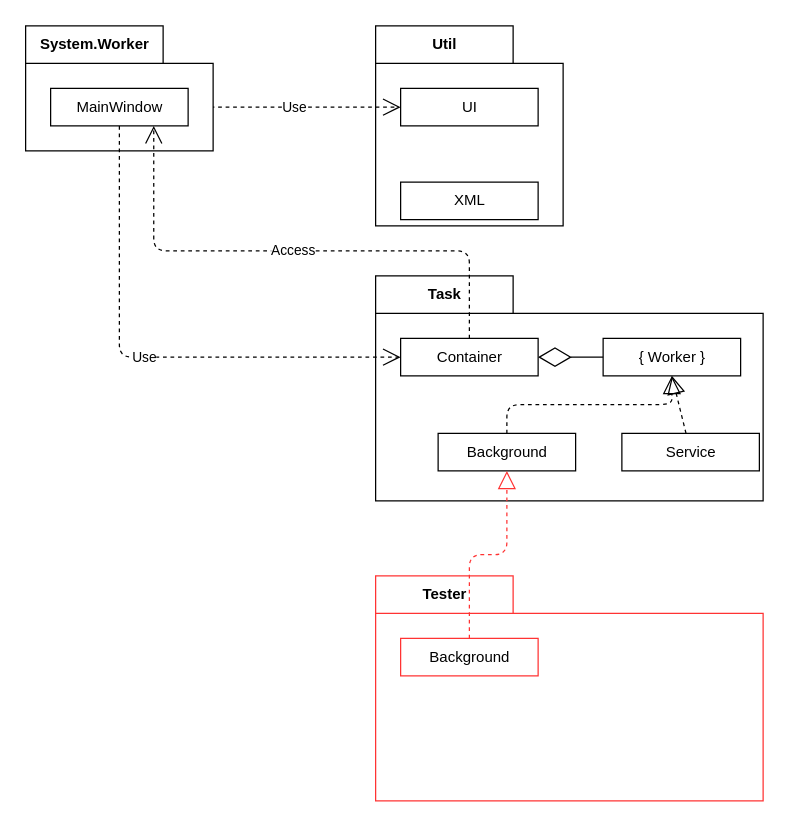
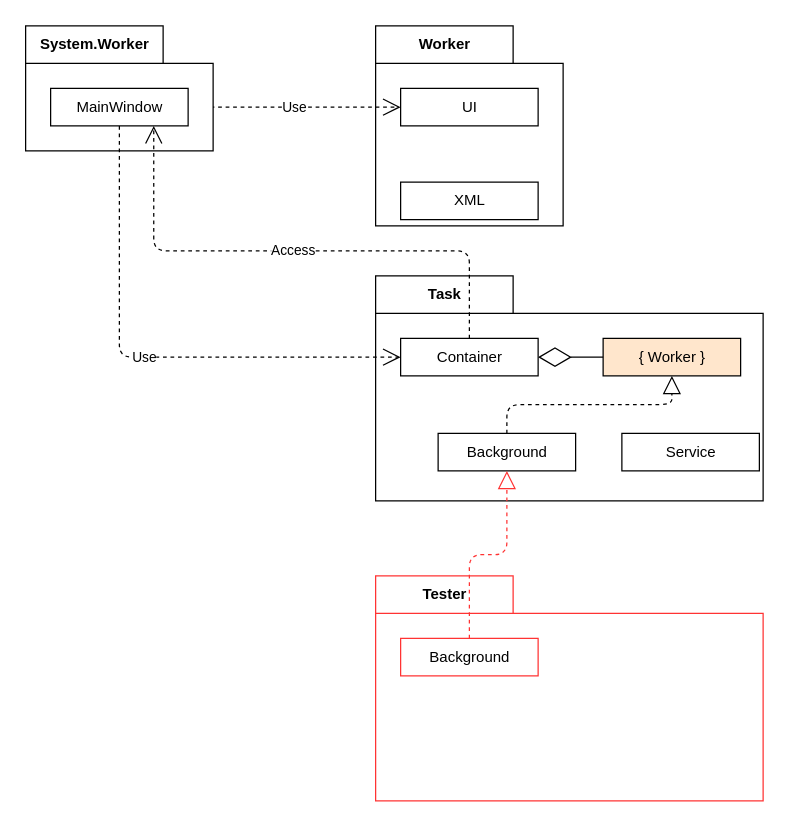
node "Util": label "Util" -> "Worker"
node "{ Worker }": fillcolor #ffffff -> #ffe6cc
edge "Service" -> "{ Worker }": removed
